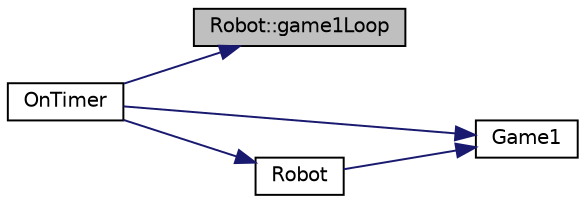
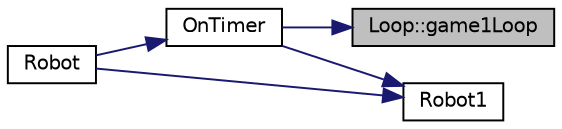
node "Robot::game1Loop": label "Robot::game1Loop" -> "Loop::game1Loop"
edge "OnTimer" -> "Robot": reversed
node "Game1": label "Game1" -> "Robot1"
